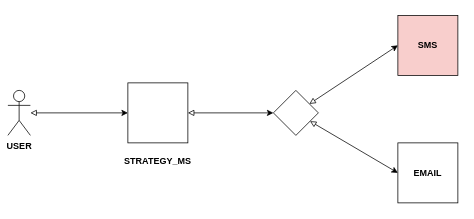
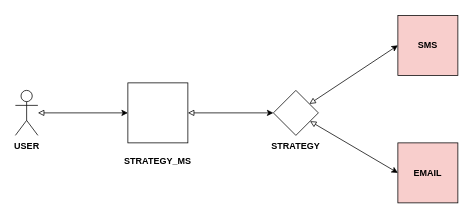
node "USER": moved (19, 113) -> (27, 113)
node "STRATEGY": added
node "EMAIL": fillcolor #ffffff -> #f8cecc
